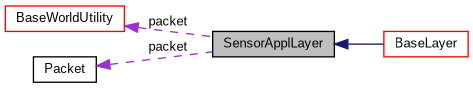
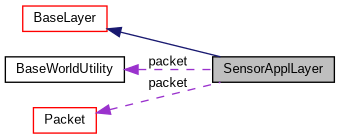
node "BaseWorldUtility": color red -> black
edge "BaseLayer" -> "SensorApplLayer": reversed
node "Packet": color black -> red
